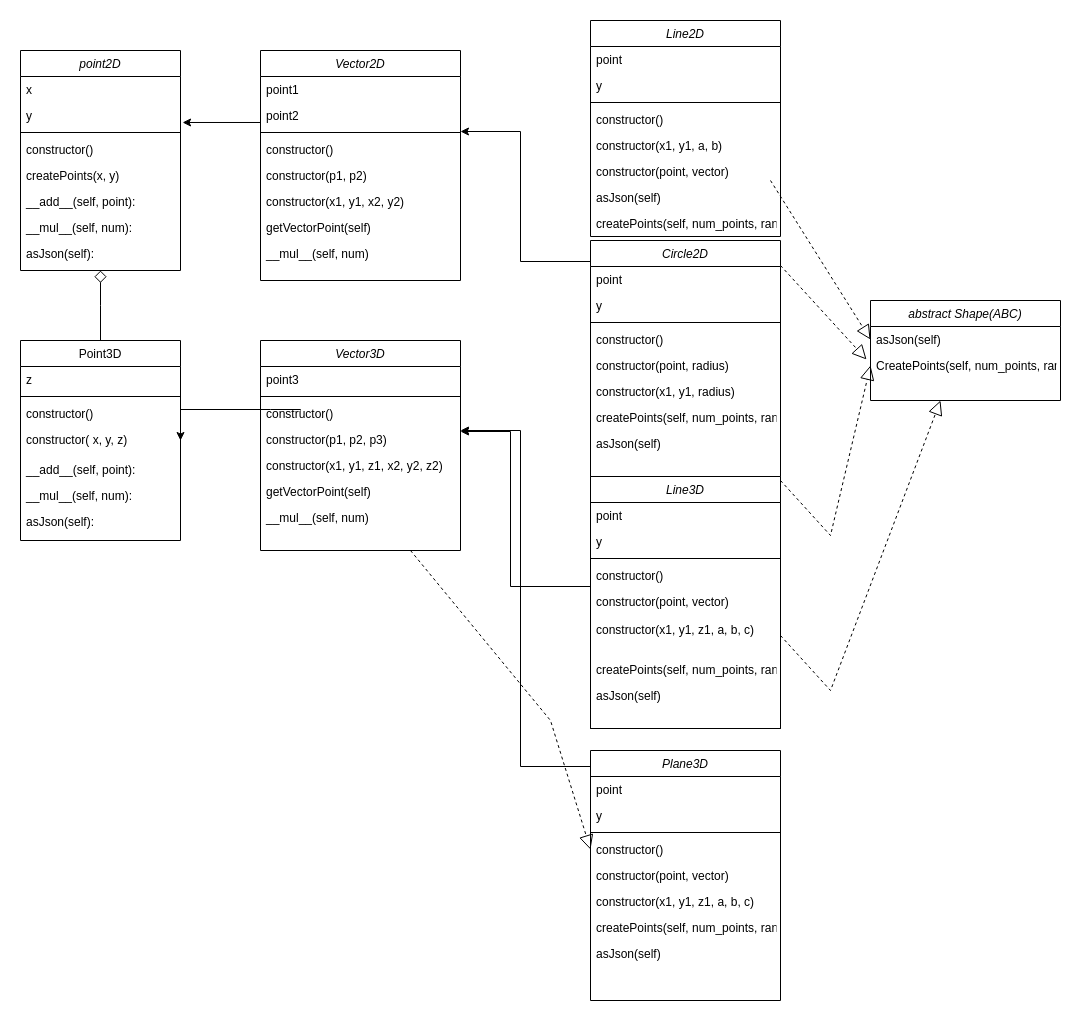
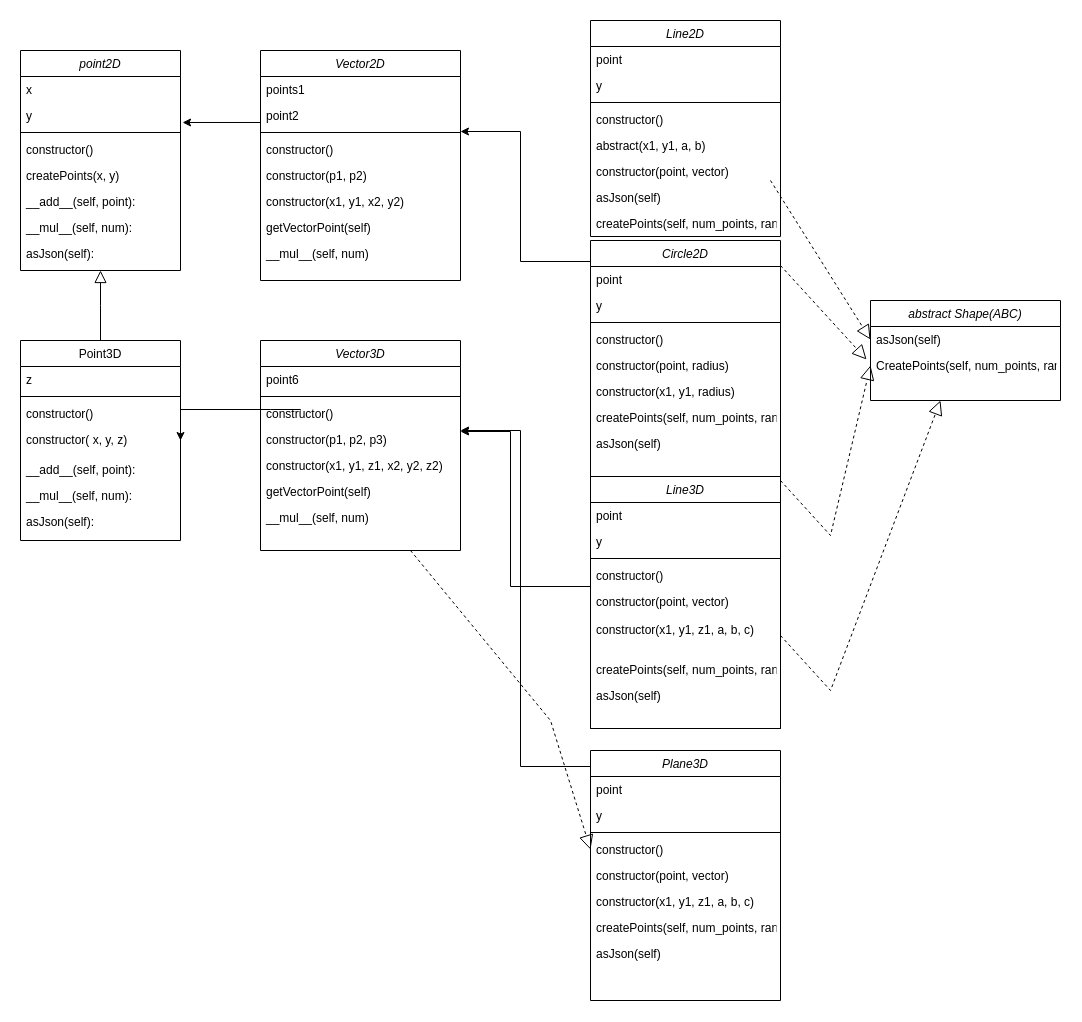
node "point1": label "point1" -> "points1"
node "constructor(x1, y1, a, b)": label "constructor(x1, y1, a, b)" -> "abstract(x1, y1, a, b)"
edge "Point3D" -> "point2D": arrowhead diamond -> block
node "point3": label "point3" -> "point6"
